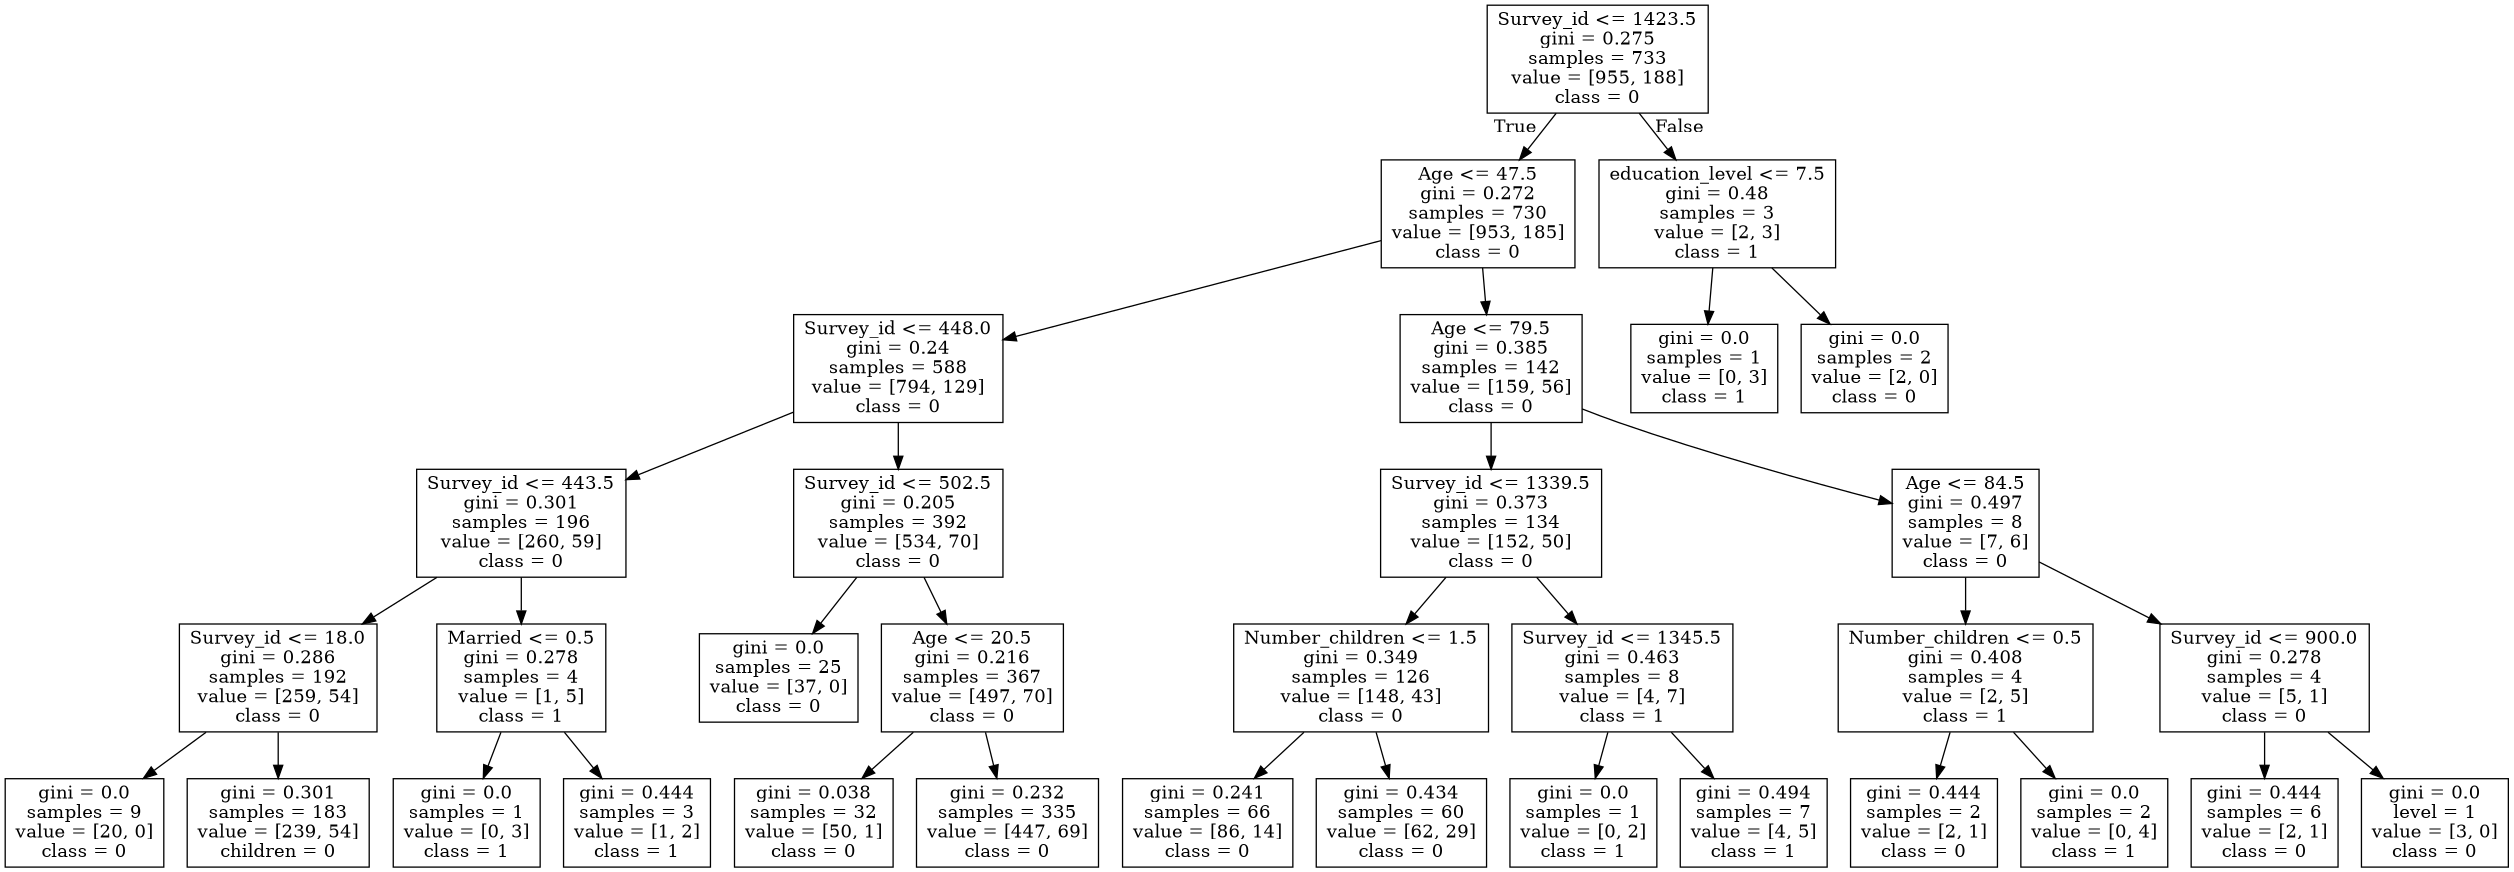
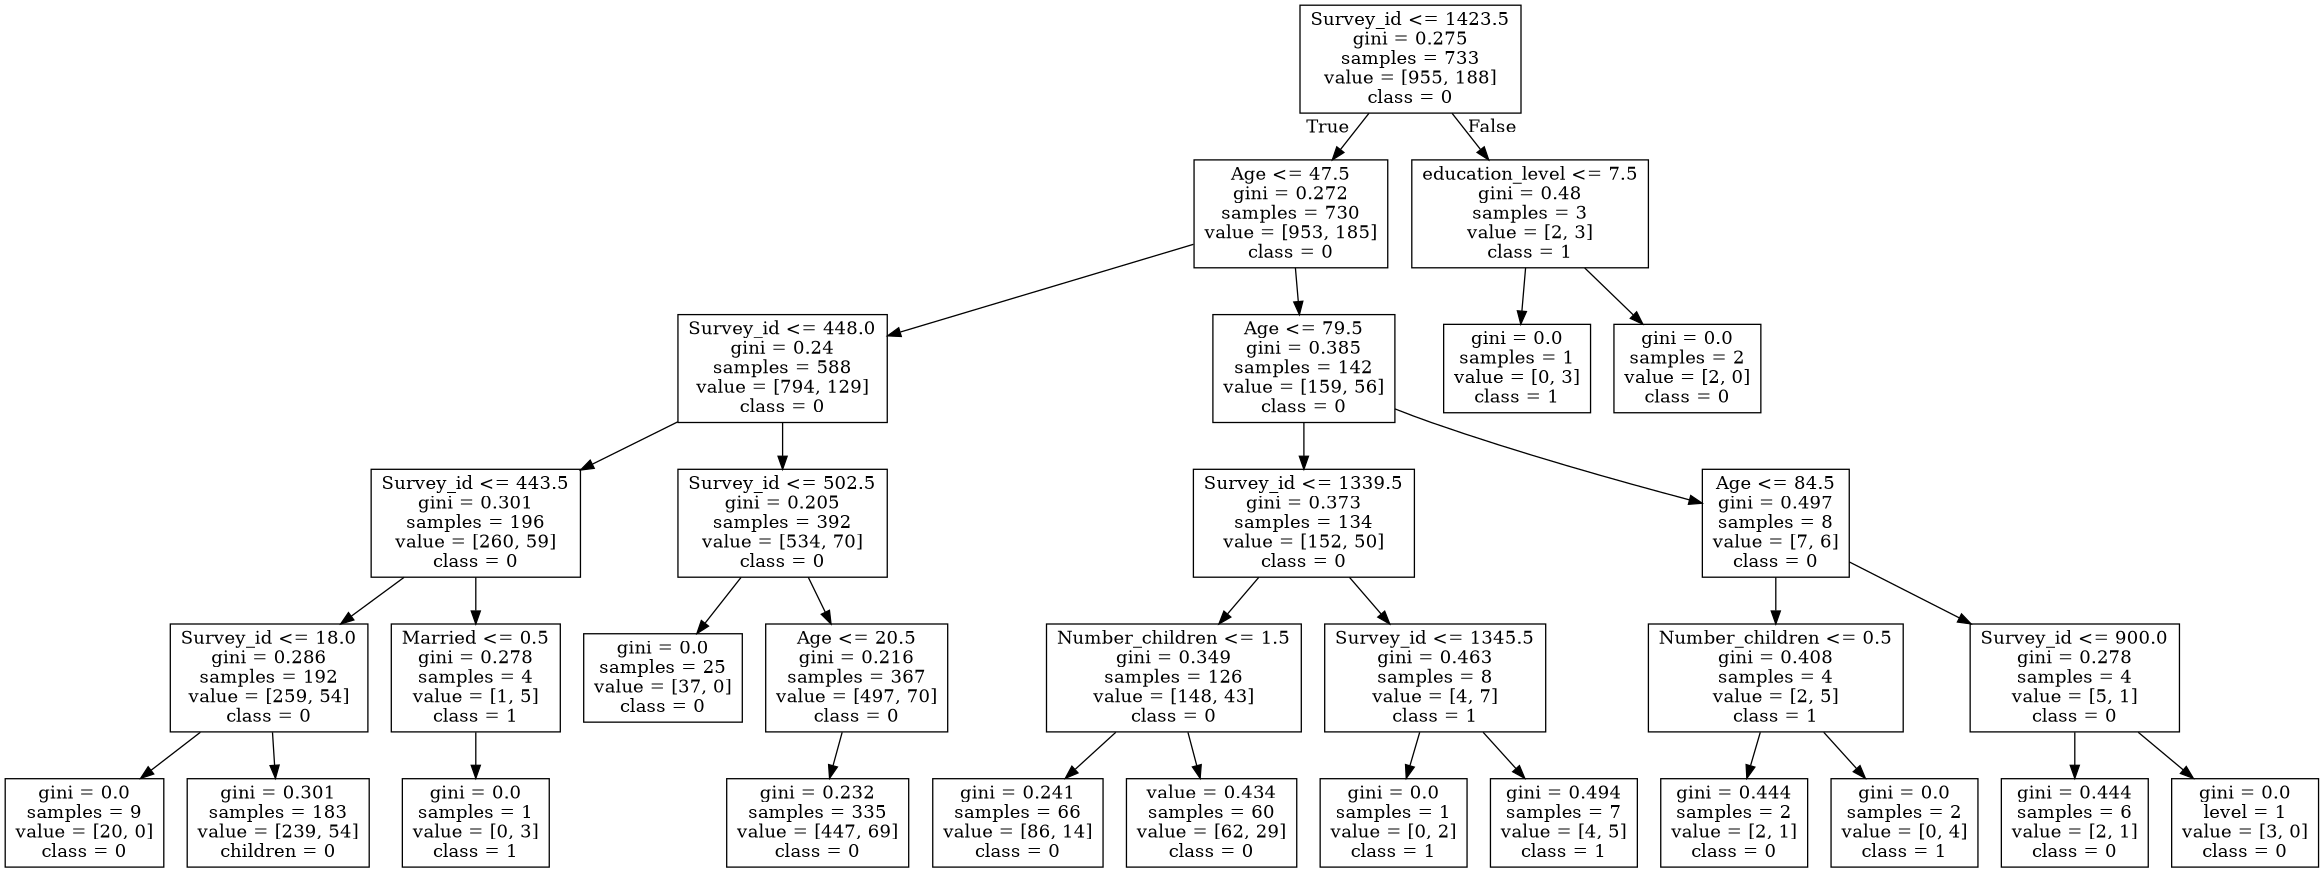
node "gini = 0.444 samples = 3 value = [1, 2] class = 1": removed
node "gini = 0.038 samples = 32 value = [50, 1] class = 0": removed
node "gini = 0.434 samples = 60 value = [62, 29] class = 0": label "gini = 0.434 samples = 60 value = [62, 29] class = 0" -> "value = 0.434 samples = 60 value = [62, 29] class = 0"
